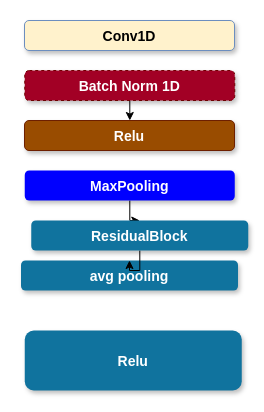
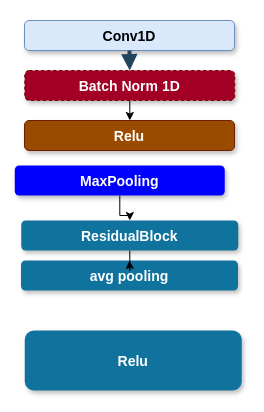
node "Conv1D": fillcolor #fff2cc -> #dae8fc
edge "Conv1D" -> "Batch Norm 1D": added
node "MaxPooling": moved (130, 186) -> (120, 181)
node "ResidualBlock": moved (140, 236) -> (130, 236)
